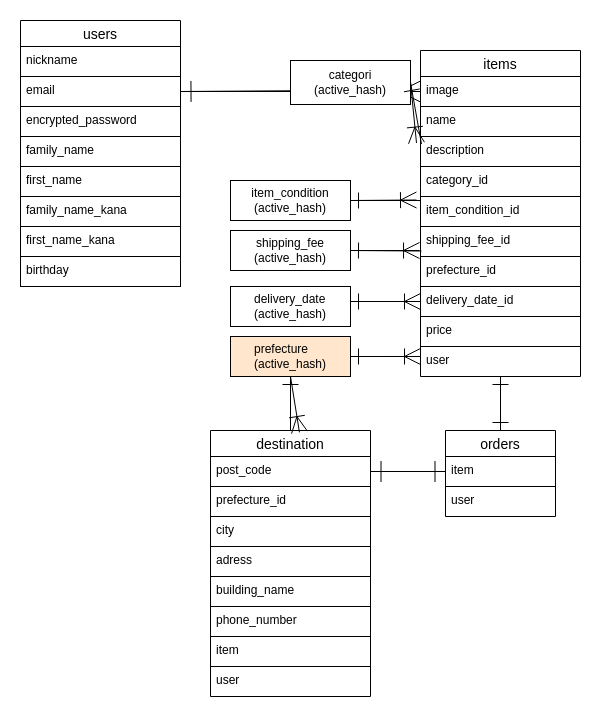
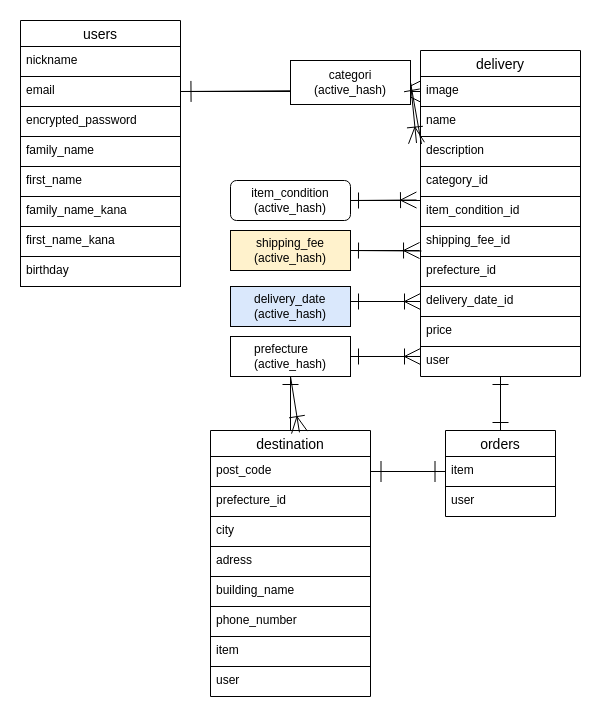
node "items": label "items" -> "delivery"
node "item_condition (active_hash)": shape rectangle -> rounded rectangle
node "shipping_fee (active_hash)": fillcolor #ffffff -> #fff2cc
node "delivery_date (active_hash)": fillcolor #ffffff -> #dae8fc
node "prefecture (active_hash)": fillcolor #ffe6cc -> #ffffff
